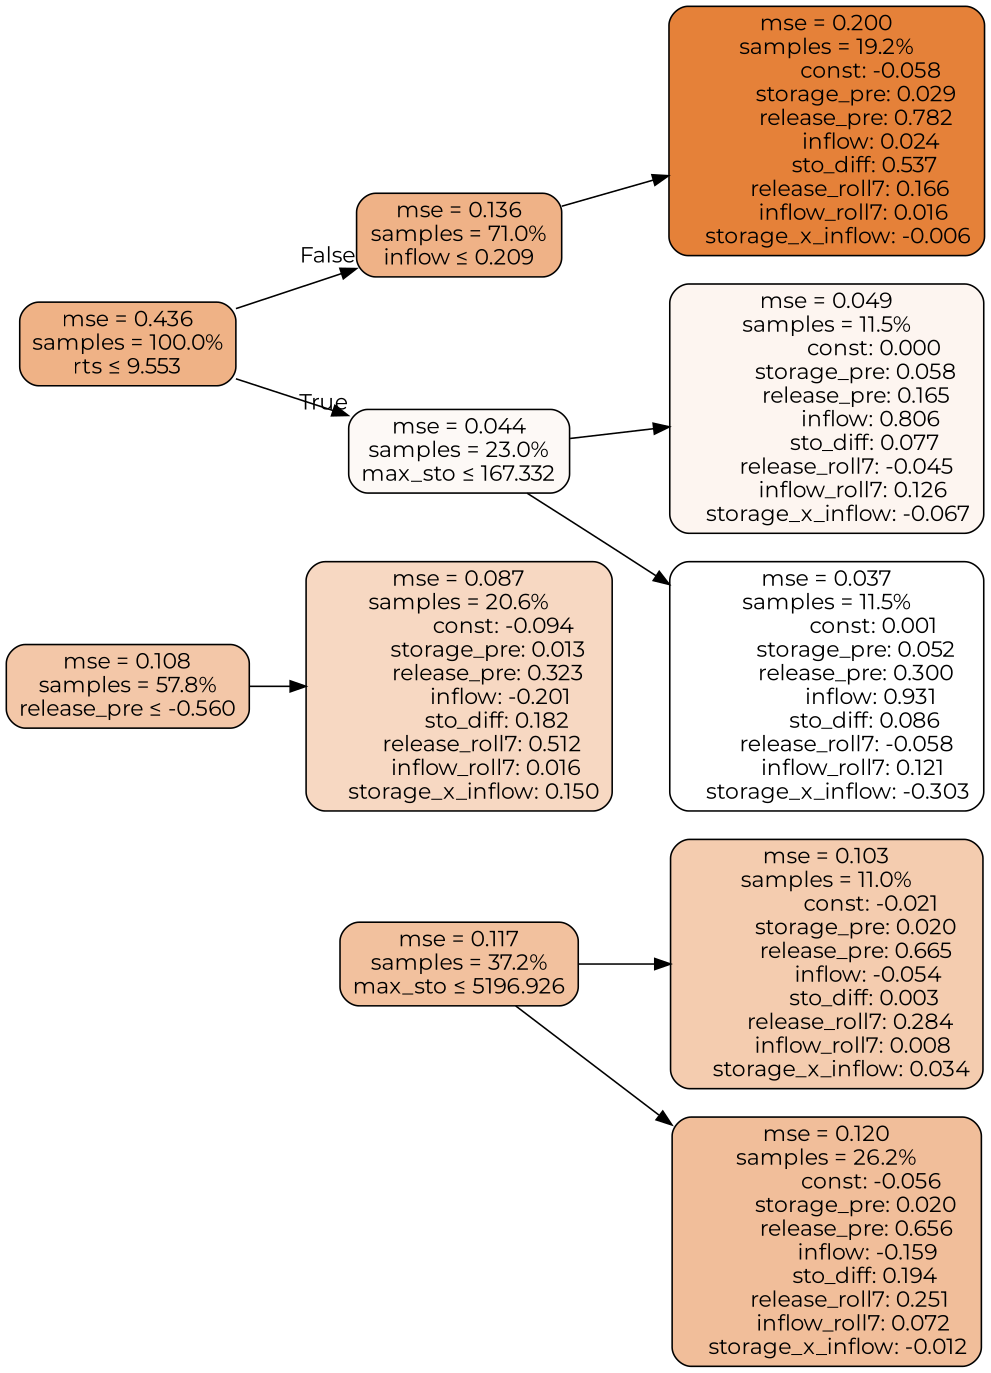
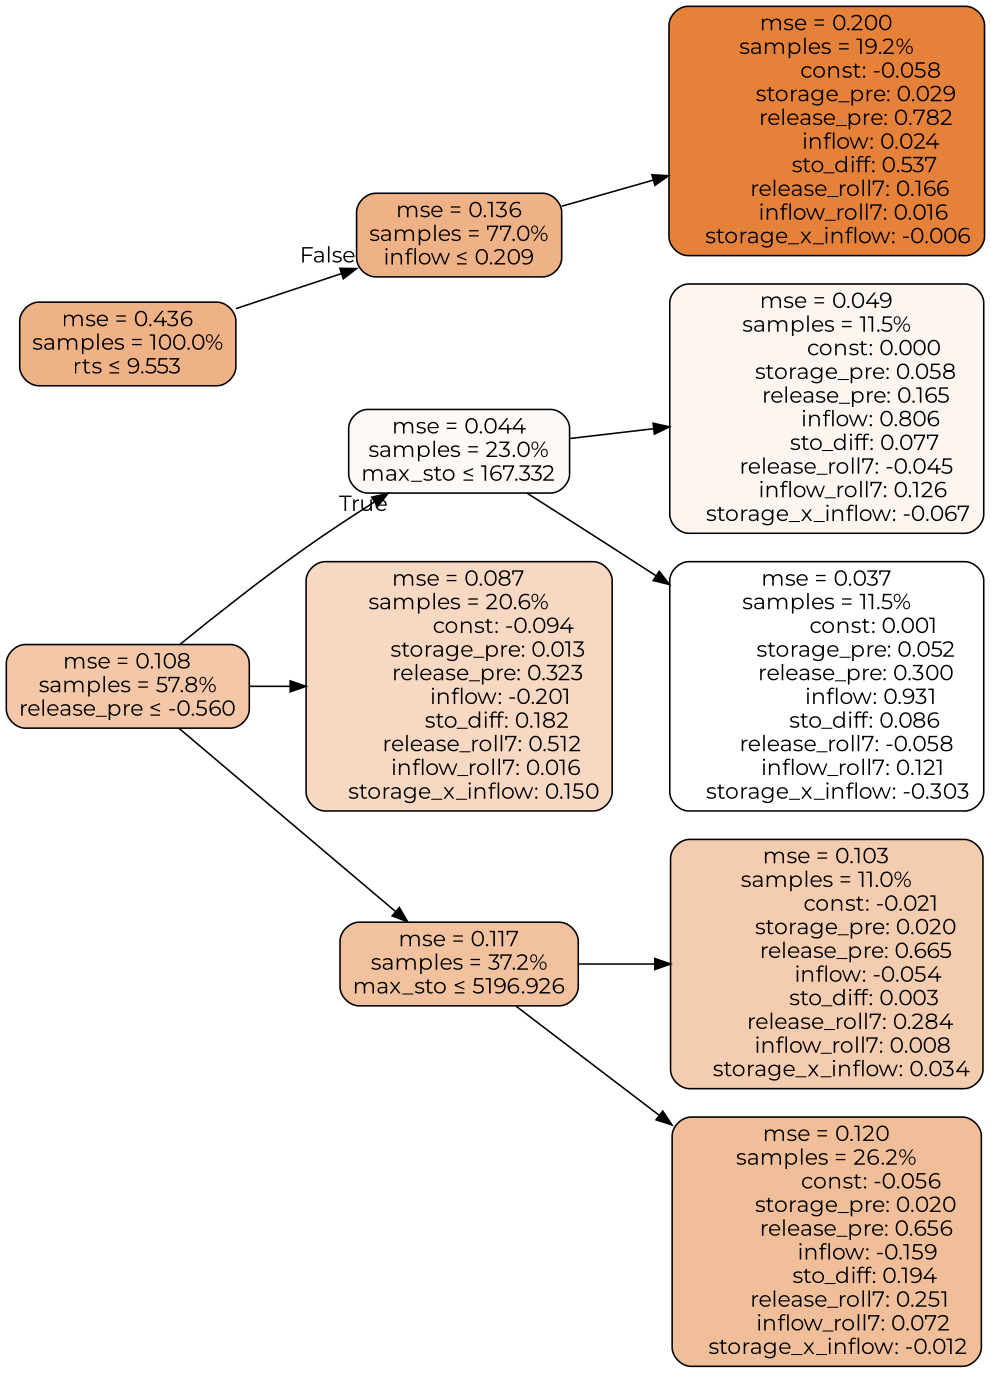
node "mse = 0.136 samples = 71.0% inflow ≤ 0.209": label "mse = 0.136 samples = 71.0% inflow ≤ 0.209" -> "mse = 0.136 samples = 77.0% inflow ≤ 0.209"
edge "mse = 0.436 samples = 100.0% rts ≤ 9.553" -> "mse = 0.044 samples = 23.0% max_sto ≤ 167.332": now "mse = 0.108 samples = 57.8% release_pre ≤ -0.560" -> "mse = 0.044 samples = 23.0% max_sto ≤ 167.332"
edge "mse = 0.108 samples = 57.8% release_pre ≤ -0.560" -> "mse = 0.117 samples = 37.2% max_sto ≤ 5196.926": added
